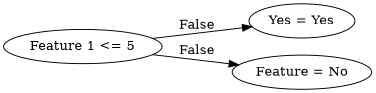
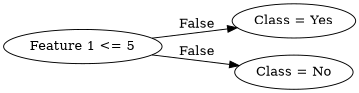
node "Yes = Yes": label "Yes = Yes" -> "Class = Yes"
node "Feature = No": label "Feature = No" -> "Class = No"
